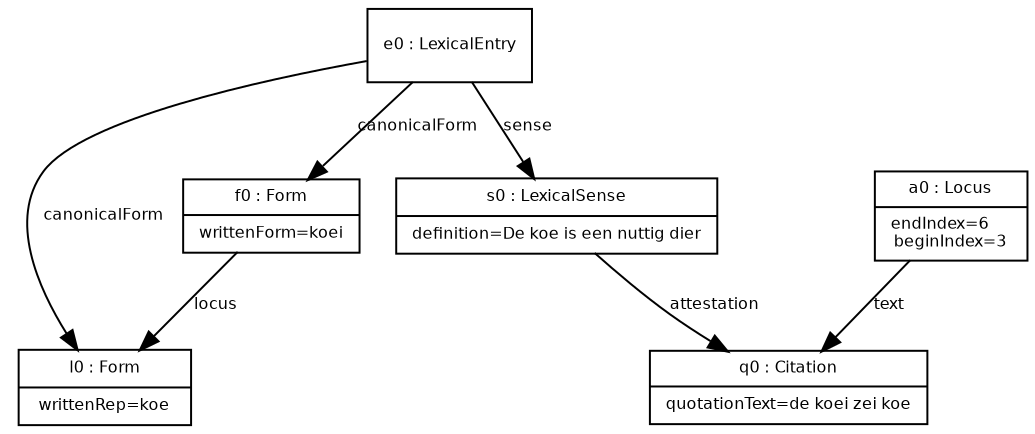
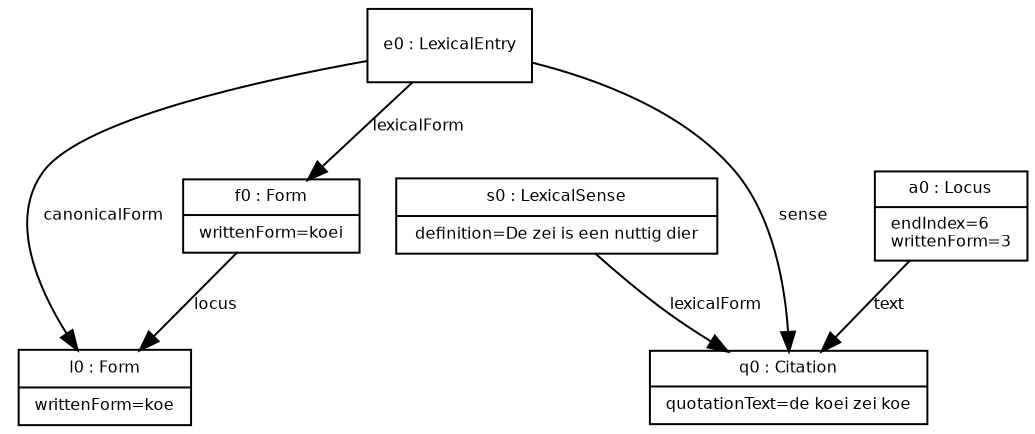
edge "e0 : LexicalEntry" -> "s0 : LexicalSense": now "e0 : LexicalEntry" -> "q0 : Citation"
edge "e0 : LexicalEntry" -> "f0 : Form": label "canonicalForm" -> "lexicalForm"
node "s0 : LexicalSense": text "definition=De koe is een nuttig dier" -> "definition=De zei is een nuttig dier"
node "a0 : Locus": text "beginIndex=3" -> "writtenForm=3"
edge "s0 : LexicalSense" -> "q0 : Citation": label "attestation" -> "lexicalForm"
node "l0 : Form": text "writtenRep=koe" -> "writtenForm=koe"
